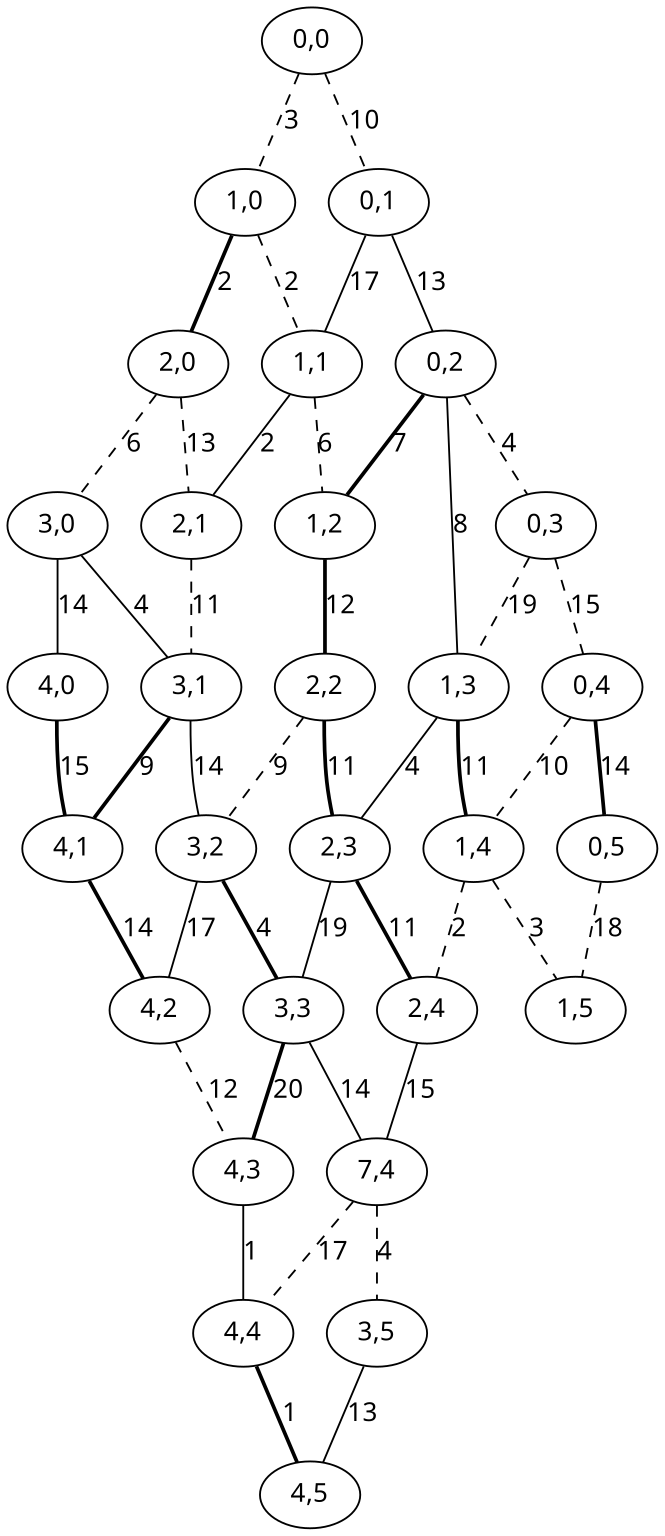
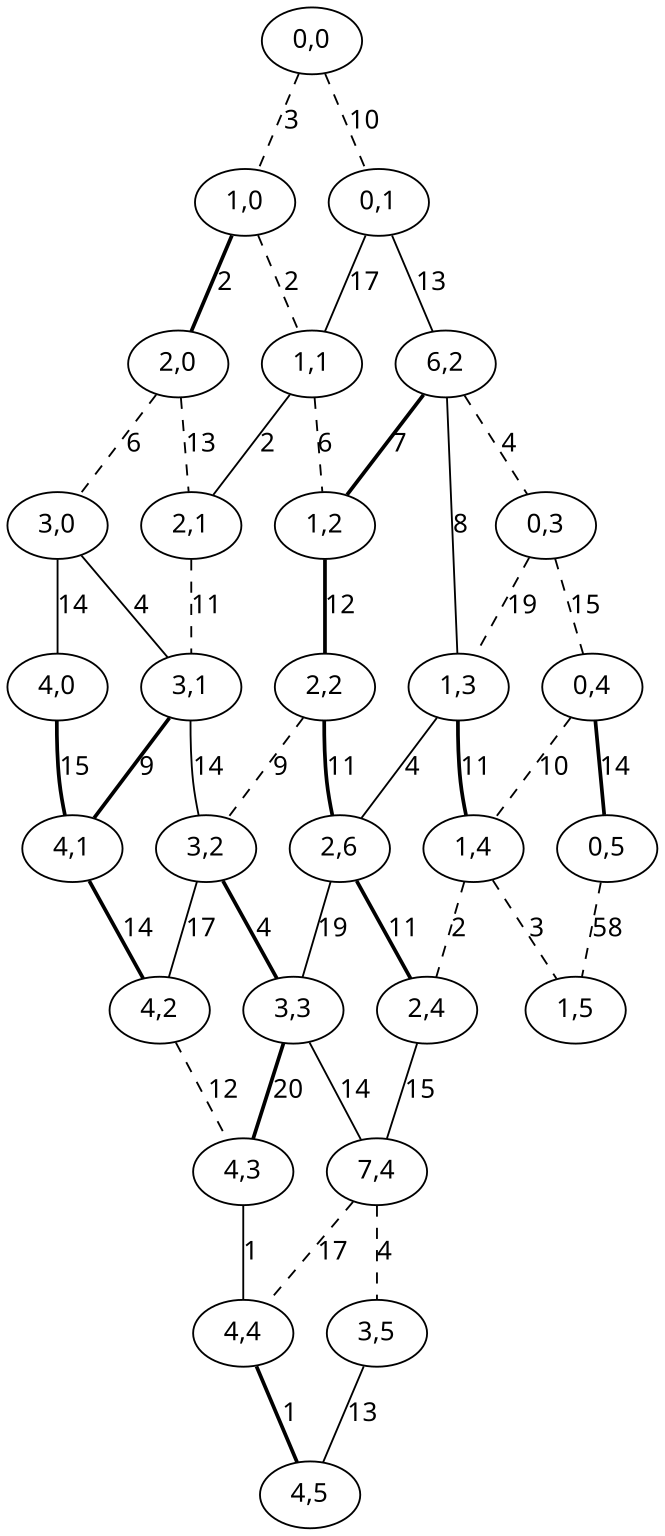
node "0,2": label "0,2" -> "6,2"
node "2,3": label "2,3" -> "2,6"
edge "0,5" -- "1,5": label "18" -> "58"
